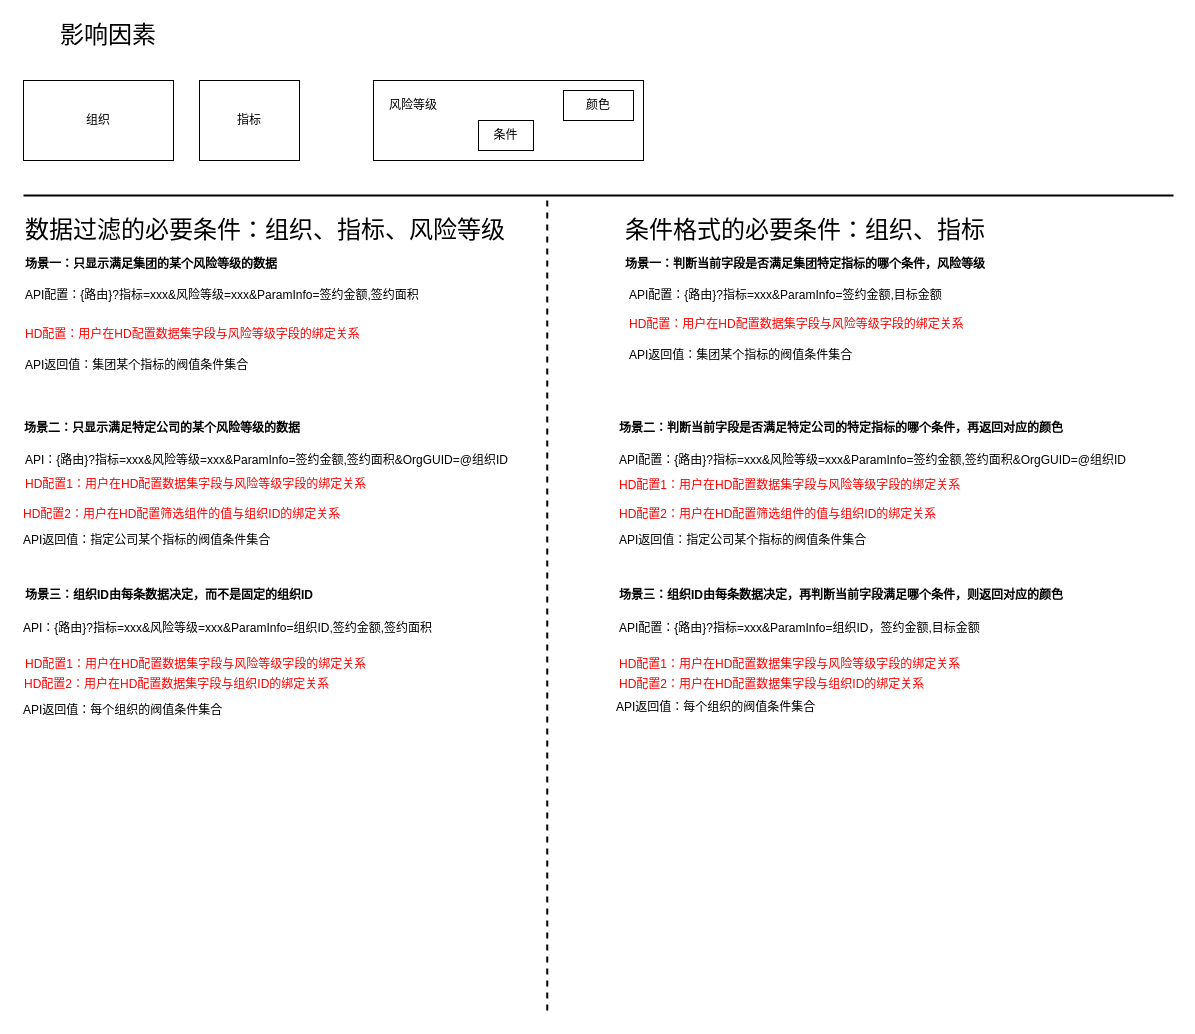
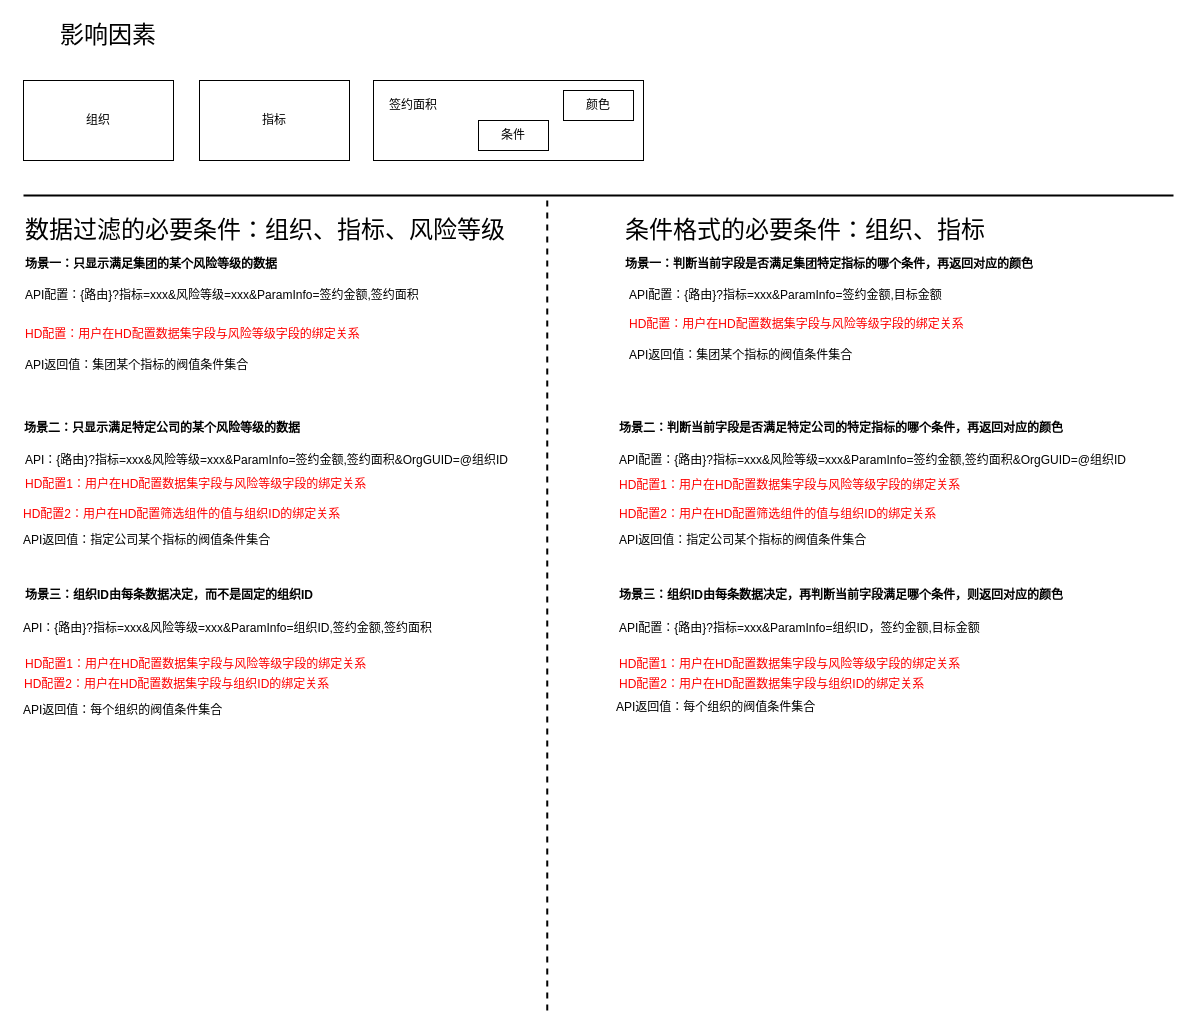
node "风险等级": label "风险等级" -> "签约面积"
node "指标": size 100x80 -> 150x80
node "条件": size 55x30 -> 70x30
node "场景一：判断当前字段是否满足集团特定指标的哪个条件，风险等级": label "场景一：判断当前字段是否满足集团特定指标的哪个条件，风险等级" -> "场景一：判断当前字段是否满足集团特定指标的哪个条件，再返回对应的颜色"
